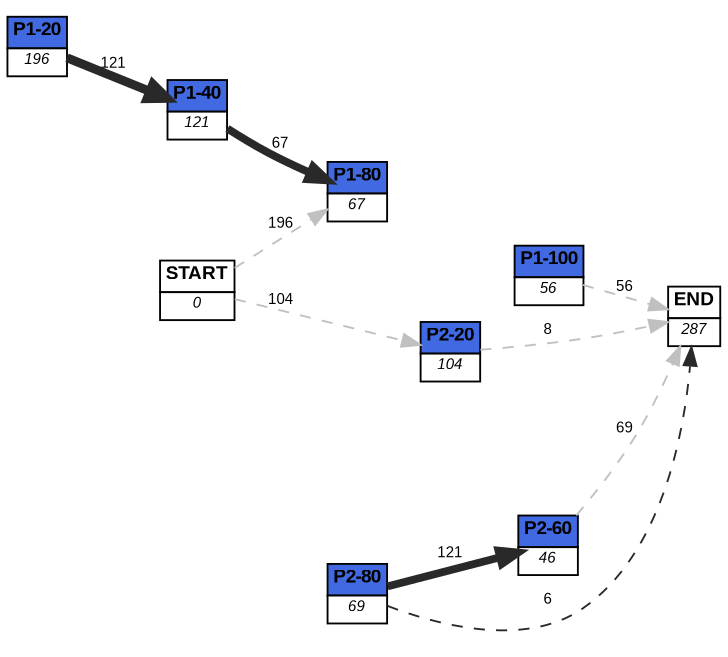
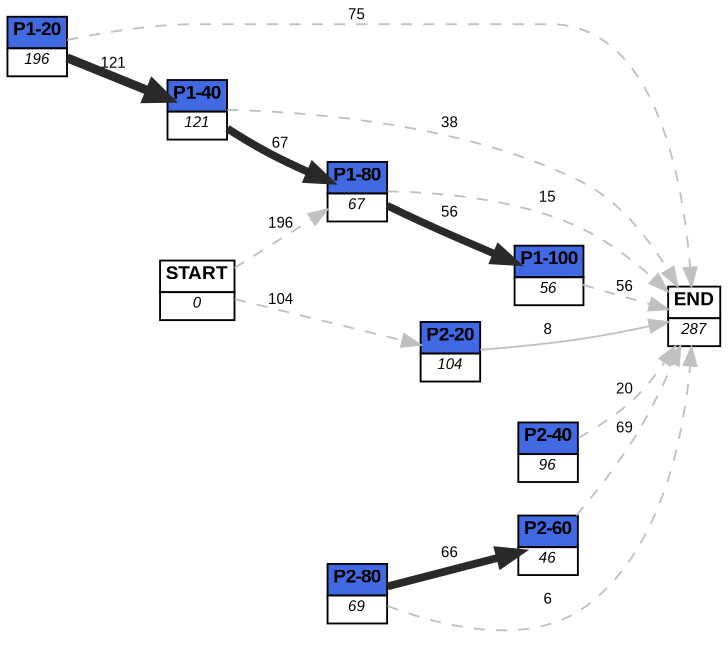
edge "P1-20" -> "END": added, label "75"
edge "P1-40" -> "END": added, label "38"
edge "P1-80" -> "END": added, label "15"
edge "P1-80" -> "P1-100": added, label "56"
edge "P2-20" -> "END": style dashed -> solid
node "P2-40": added
edge "P2-80" -> "P2-60": label "121" -> "66"
edge "P2-80" -> "END": color grey16 -> grey
